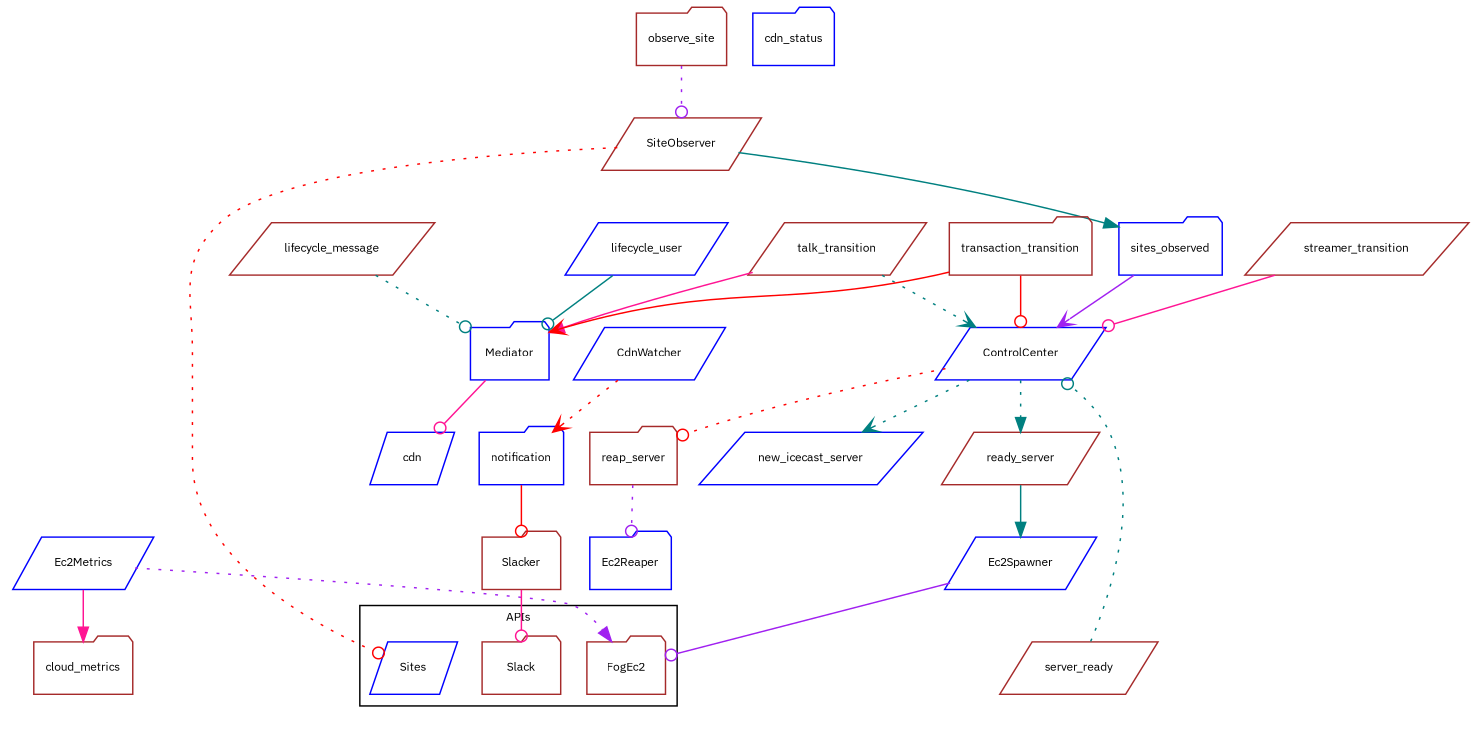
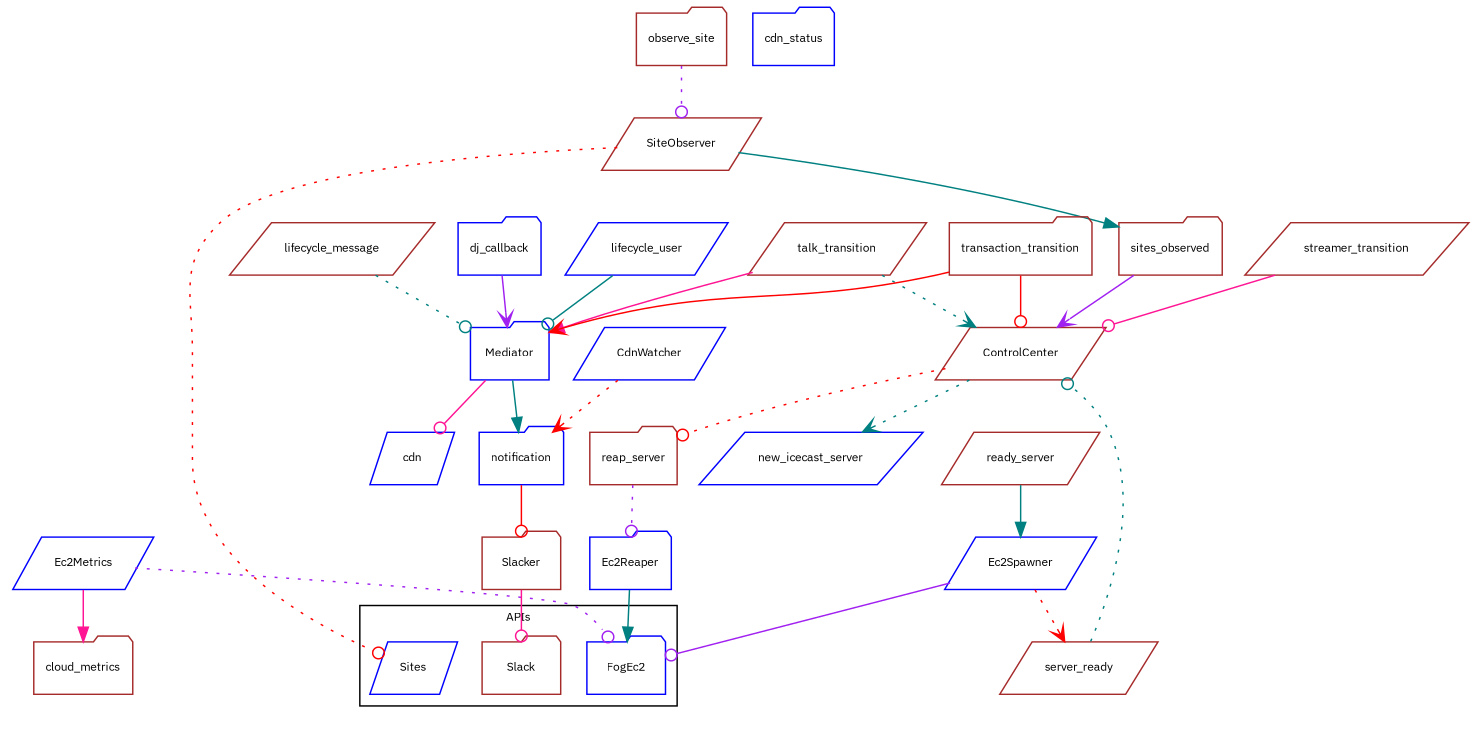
node "dj_callback": added
node "sites_observed": color blue -> brown
node "ControlCenter": color blue -> brown
edge "Mediator" -> "notification": added
edge "ControlCenter" -> "ready_server": removed
edge "Ec2Metrics" -> "FogEc2": arrowhead normal -> odot
edge "Ec2Spawner" -> "server_ready": added
edge "Ec2Reaper" -> "FogEc2": added
node "FogEc2": color brown -> blue
